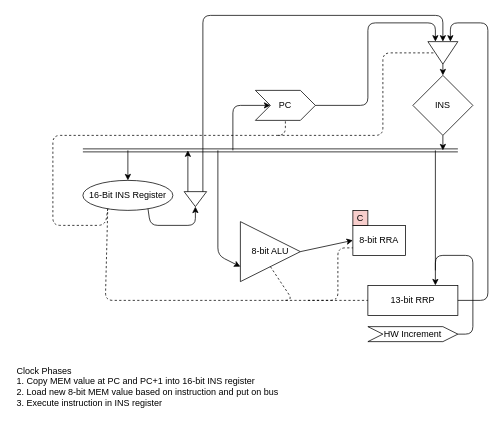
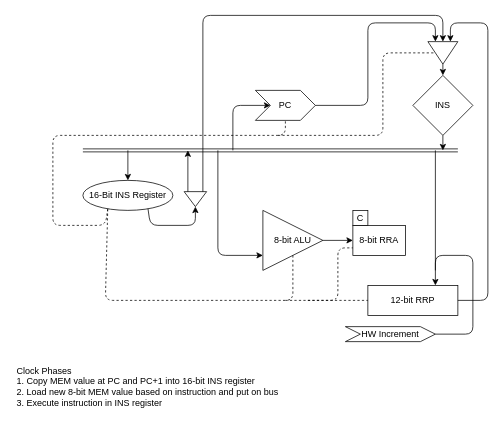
node "C": fillcolor #f8cecc -> #ffffff
node "8-bit ALU": moved (270, 252) -> (293, 240)
node "13-bit RRP": label "13-bit RRP" -> "12-bit RRP"
node "HW Increment": moved (413, 334) -> (390, 334)
